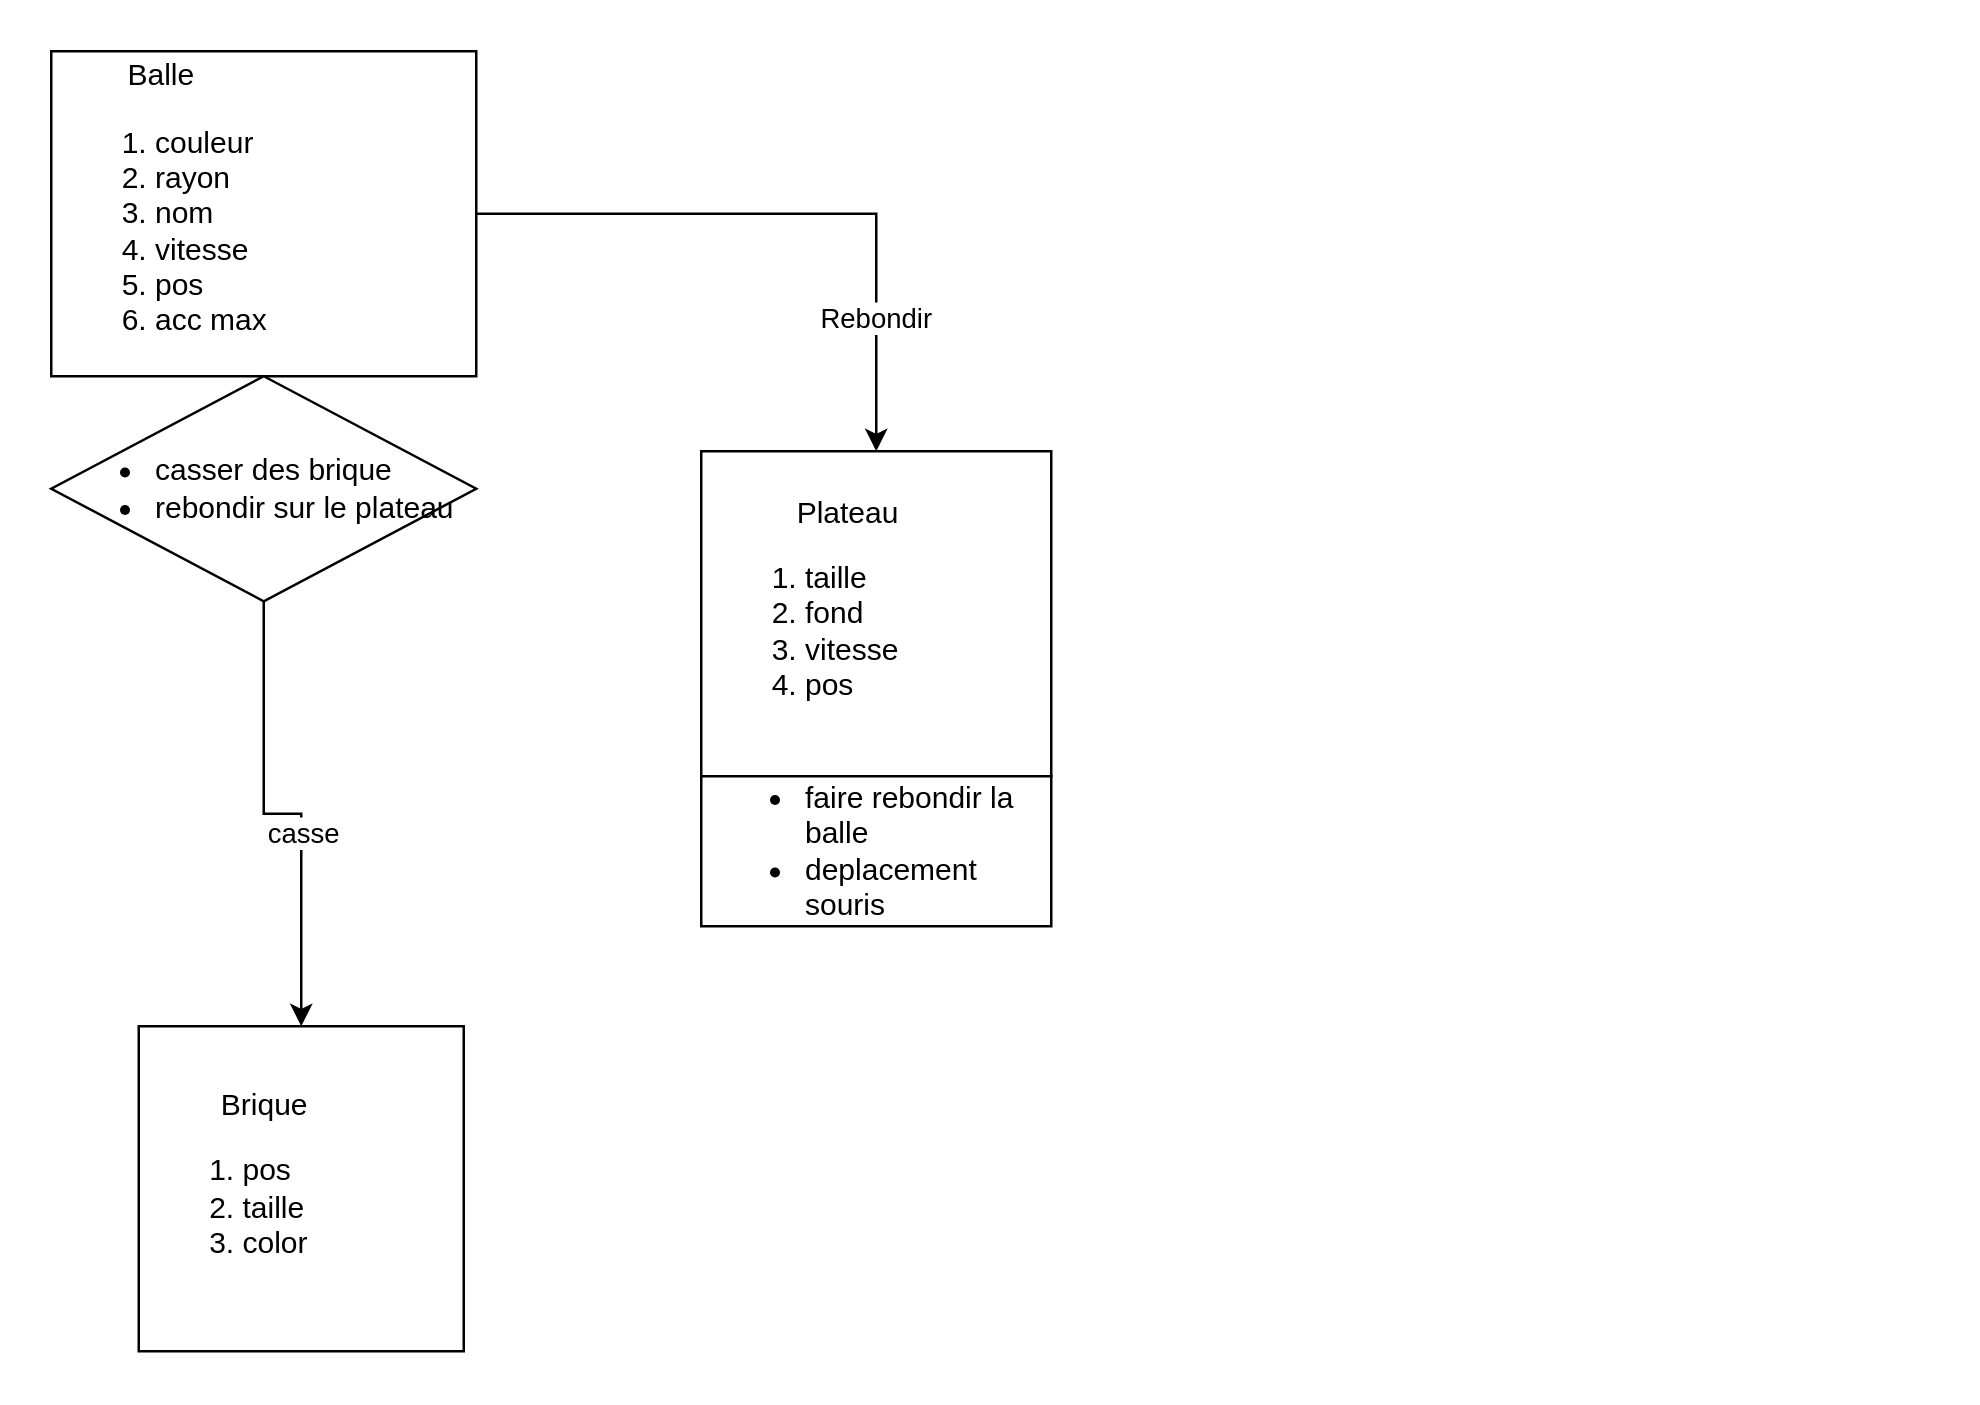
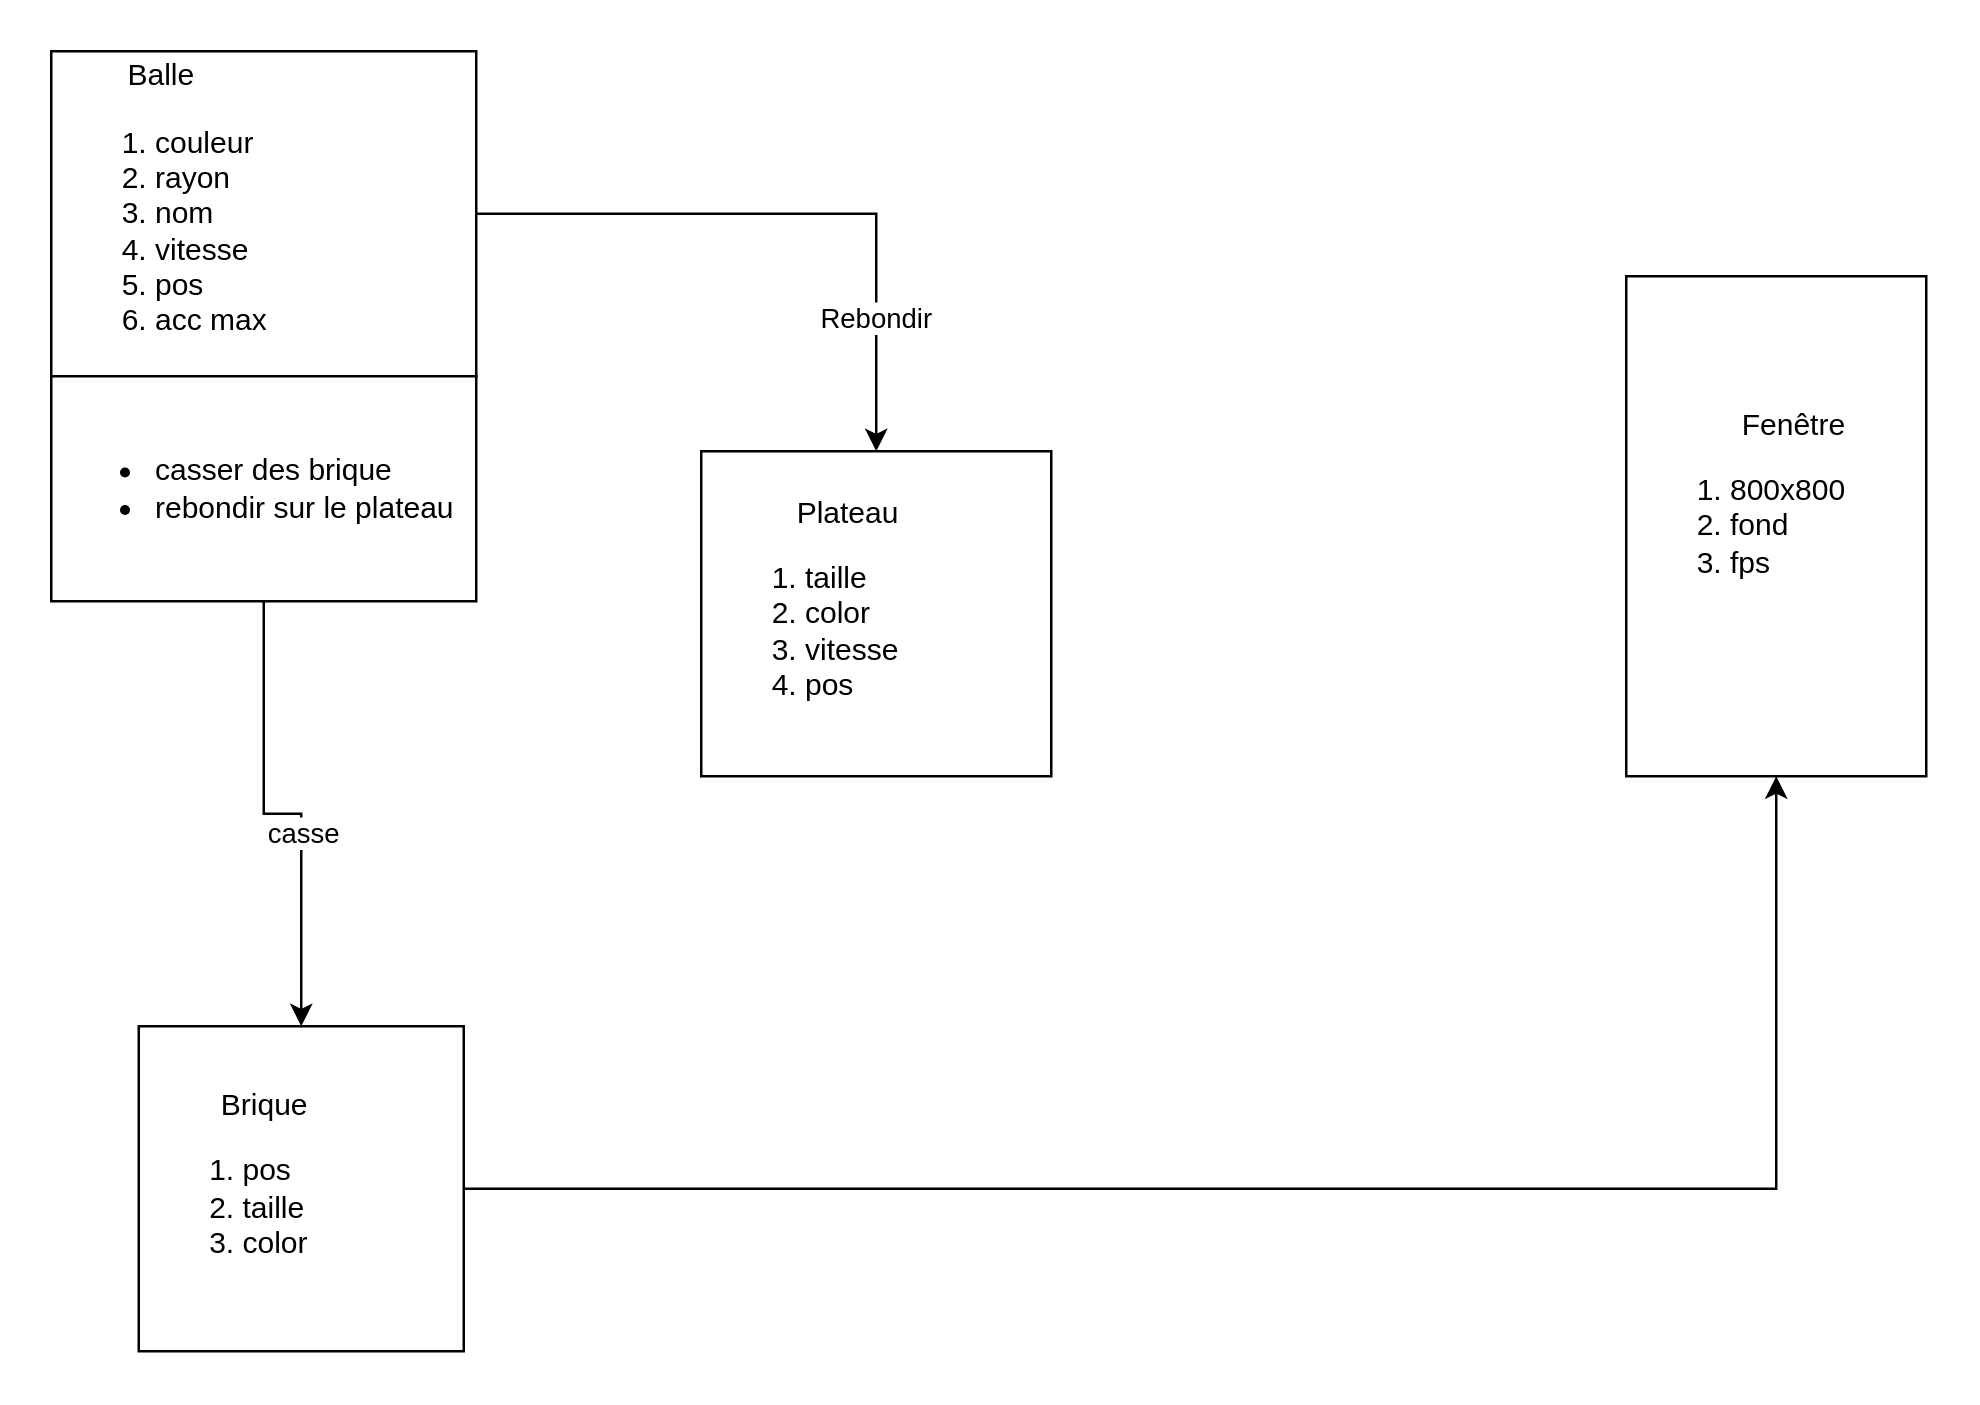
node "casser des brique rebondir sur le plateau": shape diamond -> rectangle
node "Fenêtre 800x800 fond fps": added
node "Plateau taille fond vitesse pos": label "Plateau taille fond vitesse pos" -> "Plateau taille color vitesse pos"
node "faire rebondir la balle deplacement souris": removed
edge "Brique pos taille color" -> "Fenêtre 800x800 fond fps": added
